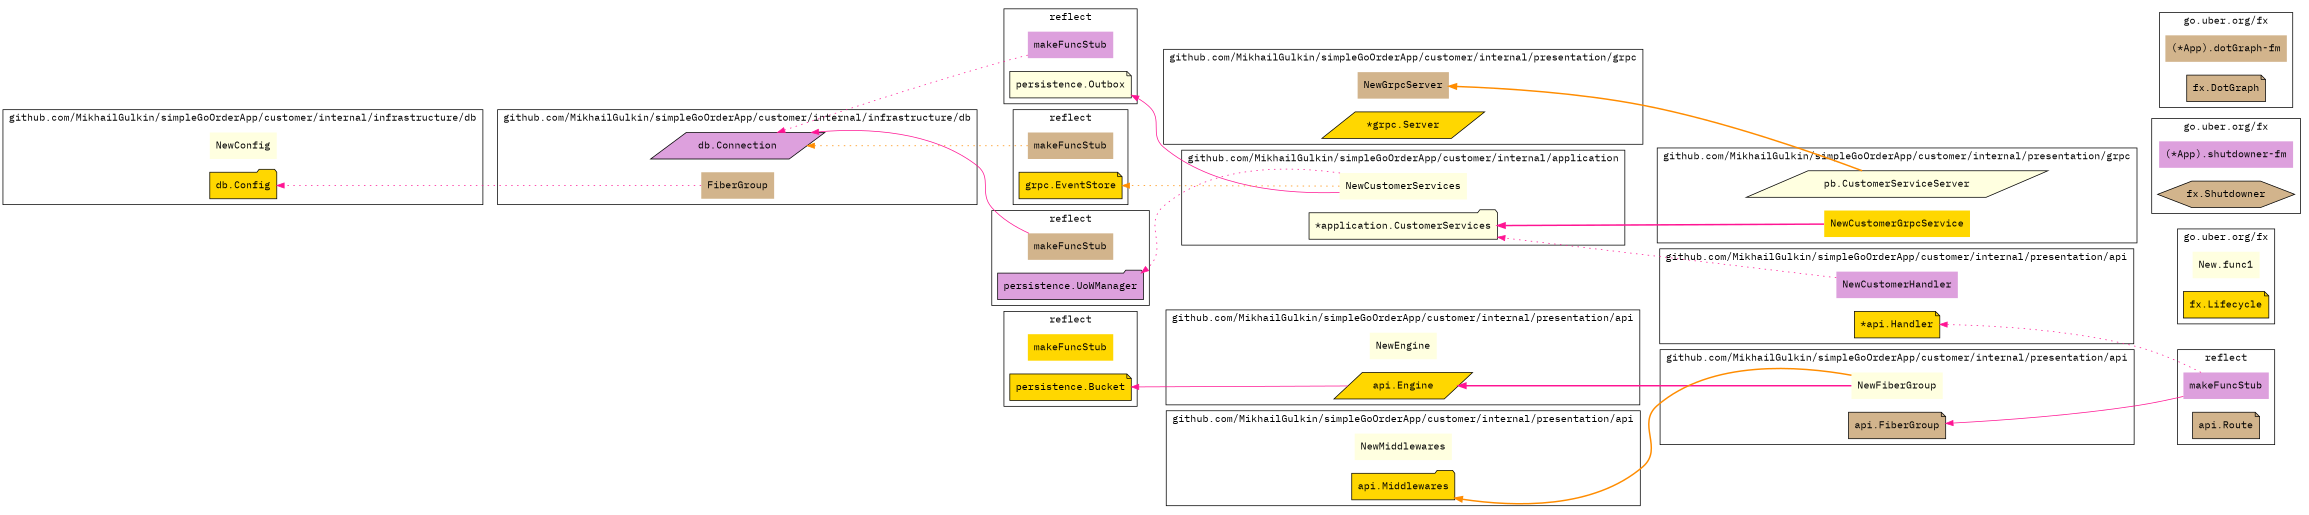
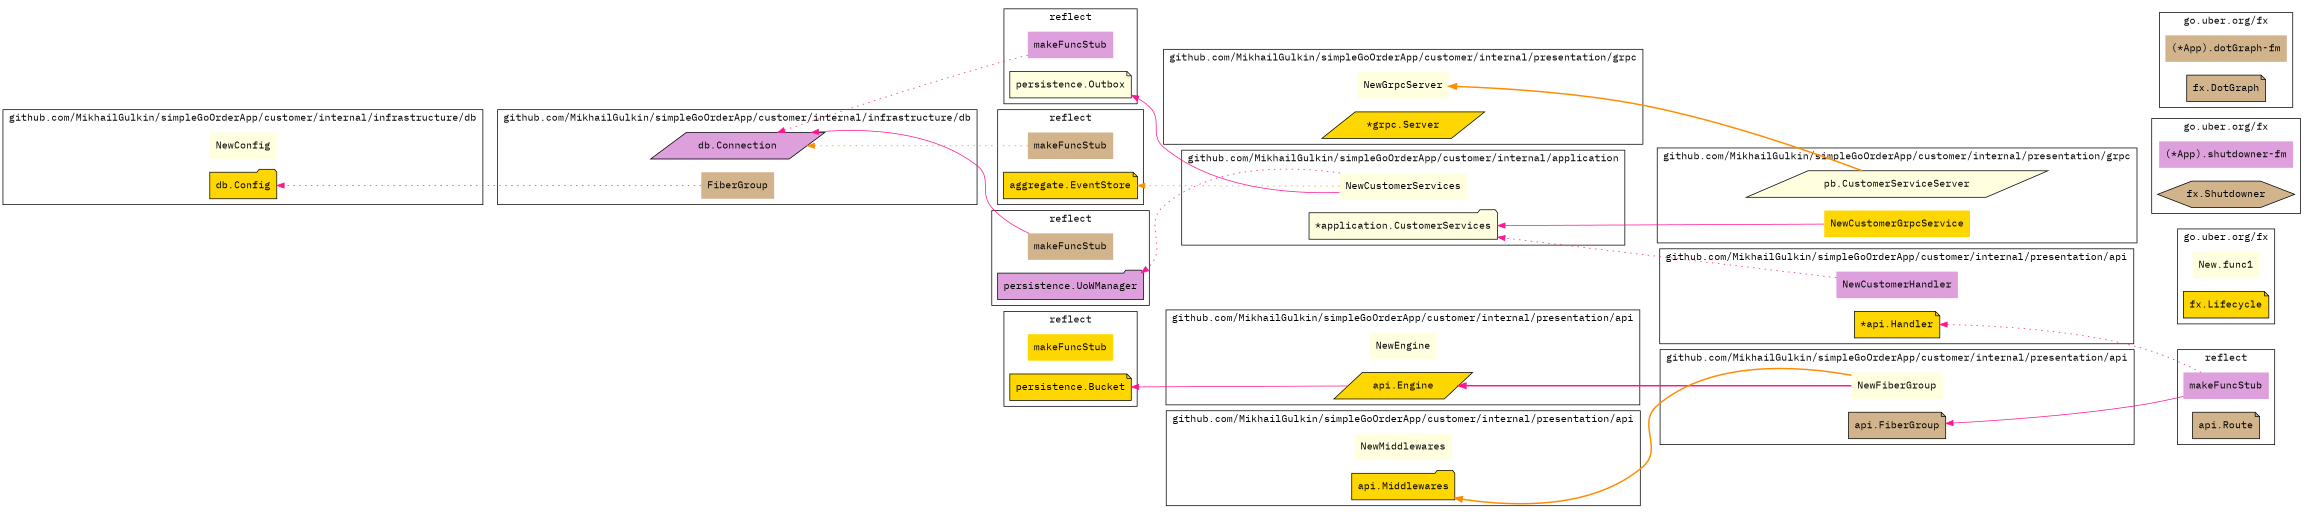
node "NewGrpcServer": fillcolor tan -> lightyellow
node "grpc.EventStore": label "grpc.EventStore" -> "aggregate.EventStore"
edge "NewCustomerGrpcService" -> "*application.CustomerServices": style bold -> solid
